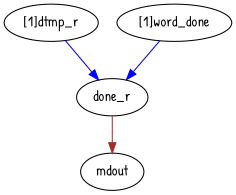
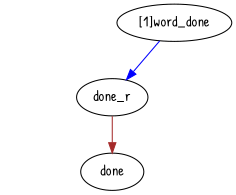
node "[1]dtmp_r": removed
node "mdout": label "mdout" -> "done"
